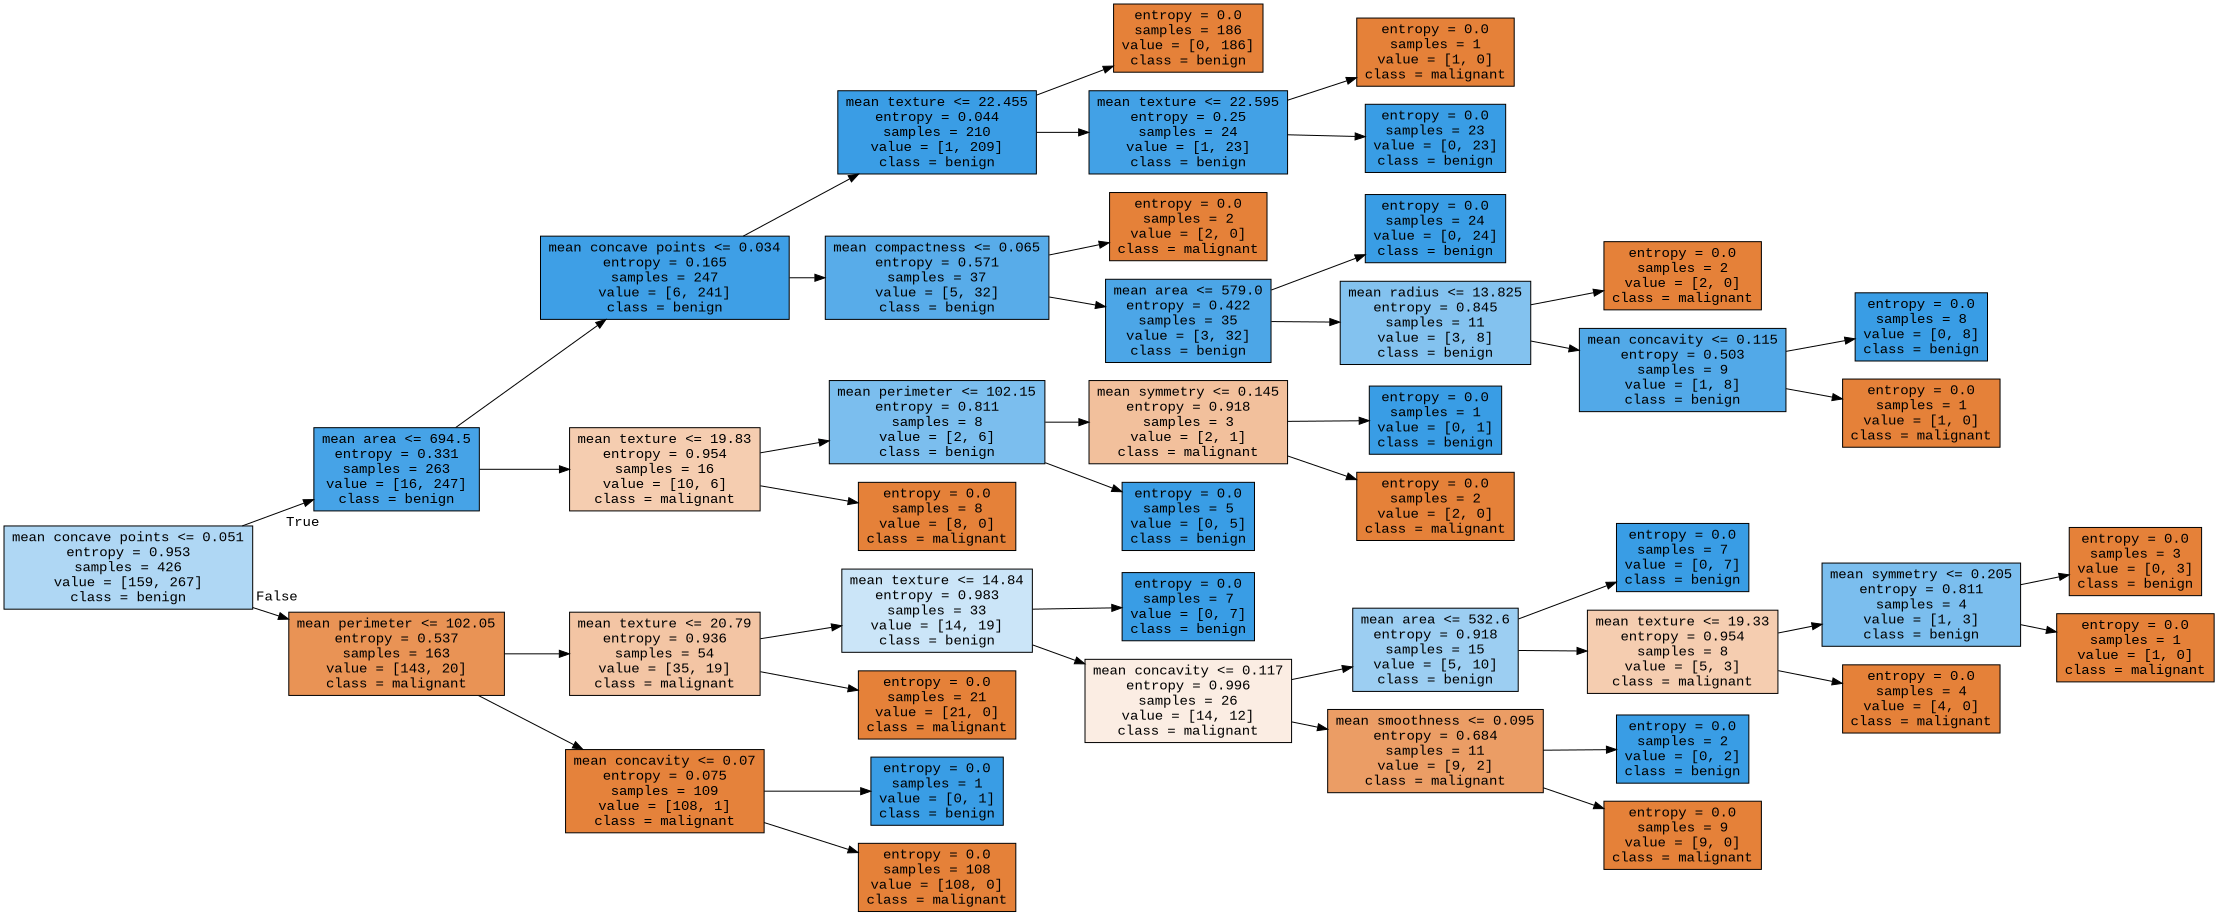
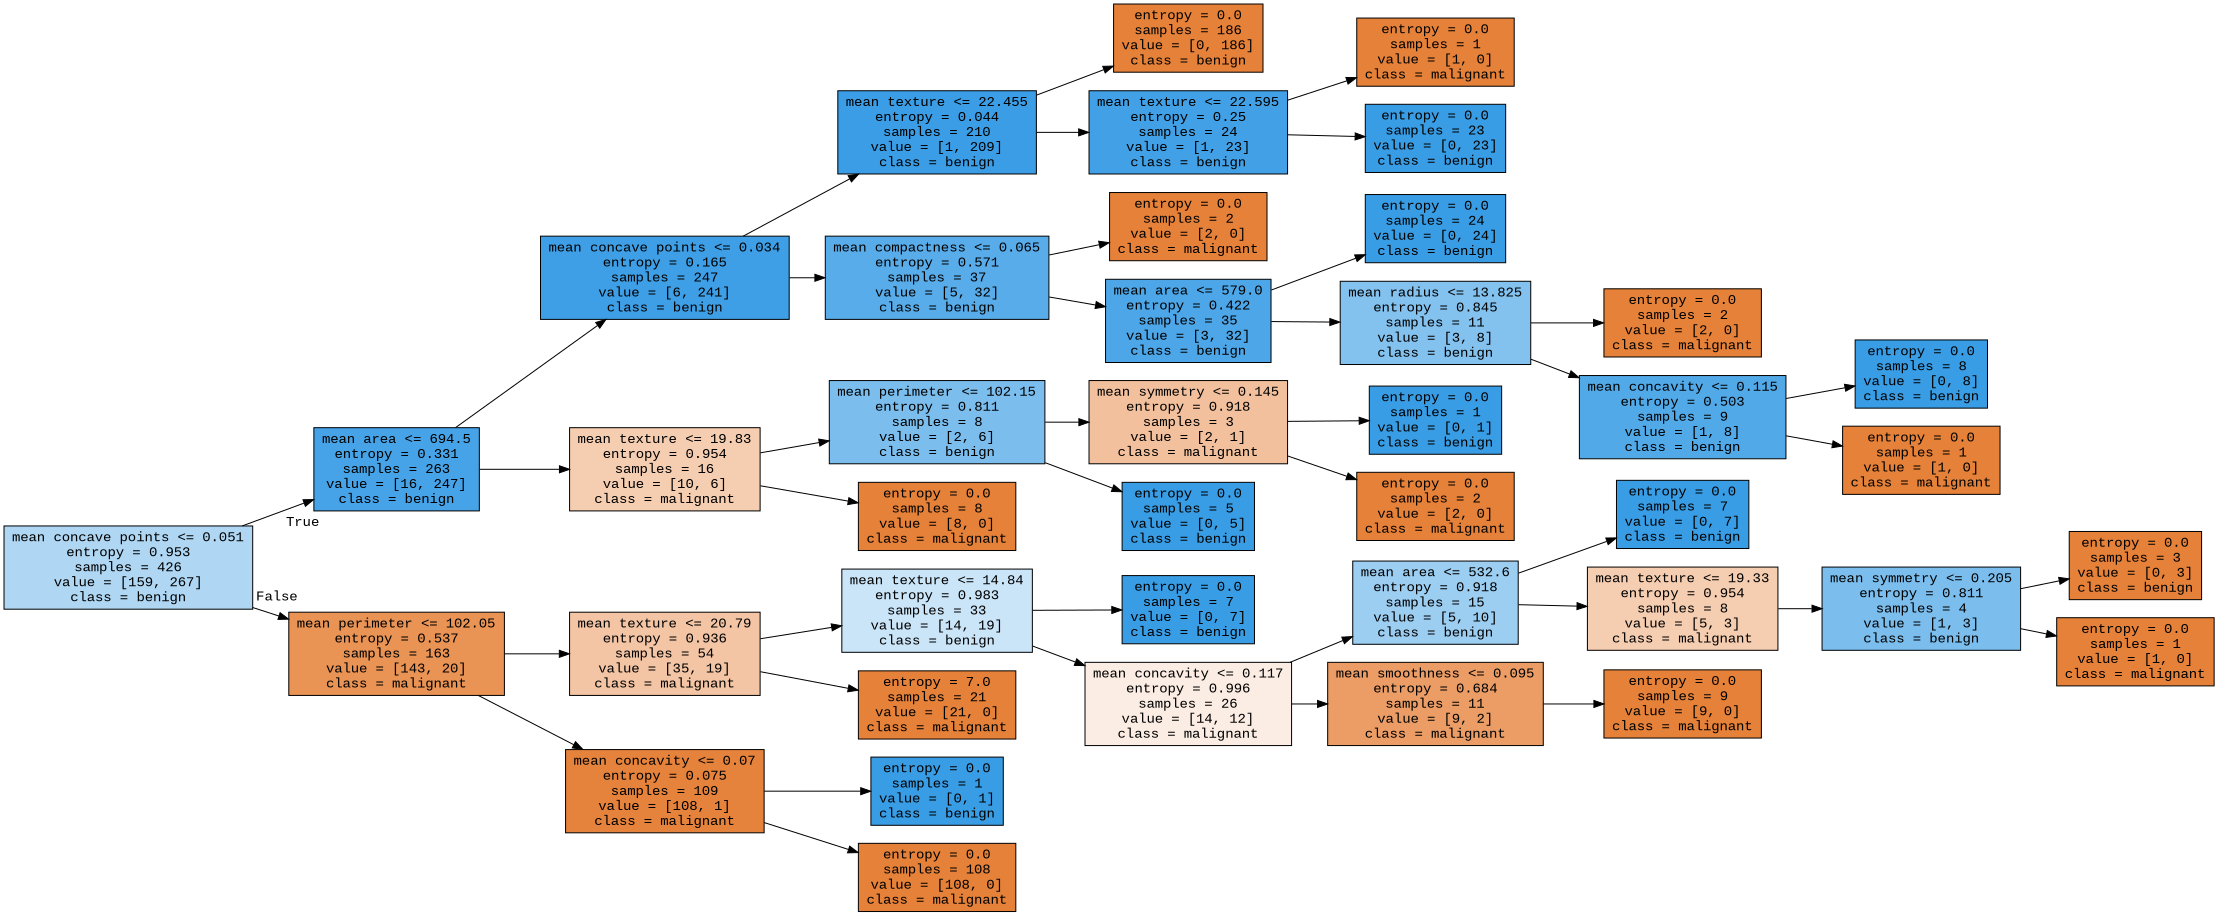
node "entropy = 0.0 samples = 4 value = [4, 0] class = malignant": removed
node "entropy = 0.0 samples = 21 value = [21, 0] class = malignant": label "entropy = 0.0 samples = 21 value = [21, 0] class = malignant" -> "entropy = 7.0 samples = 21 value = [21, 0] class = malignant"
node "entropy = 0.0 samples = 2 value = [0, 2] class = benign": removed
